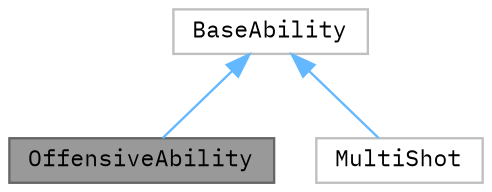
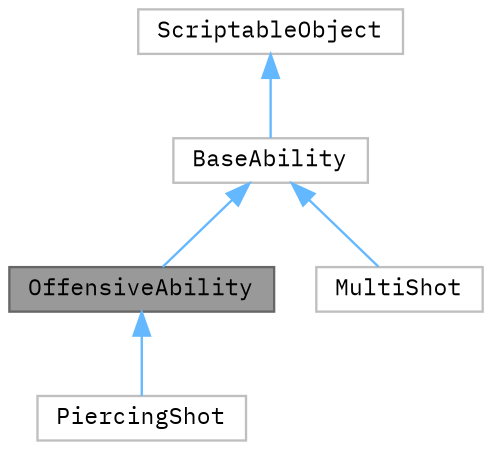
node "ScriptableObject": added
node "PiercingShot": added
